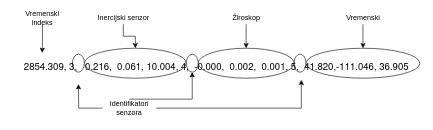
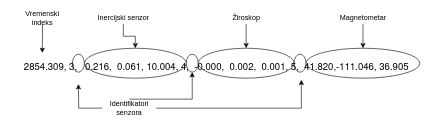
node "Vremenski": label "Vremenski" -> "Magnetometar"
